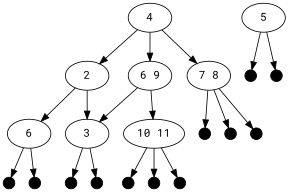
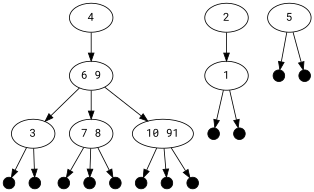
edge "4" -> "2": removed
edge "4" -> "7 8": now "6 9" -> "7 8"
edge "2" -> "3": removed
node "6": label "6" -> "1"
node "10 11": label "10 11" -> "10 91"
